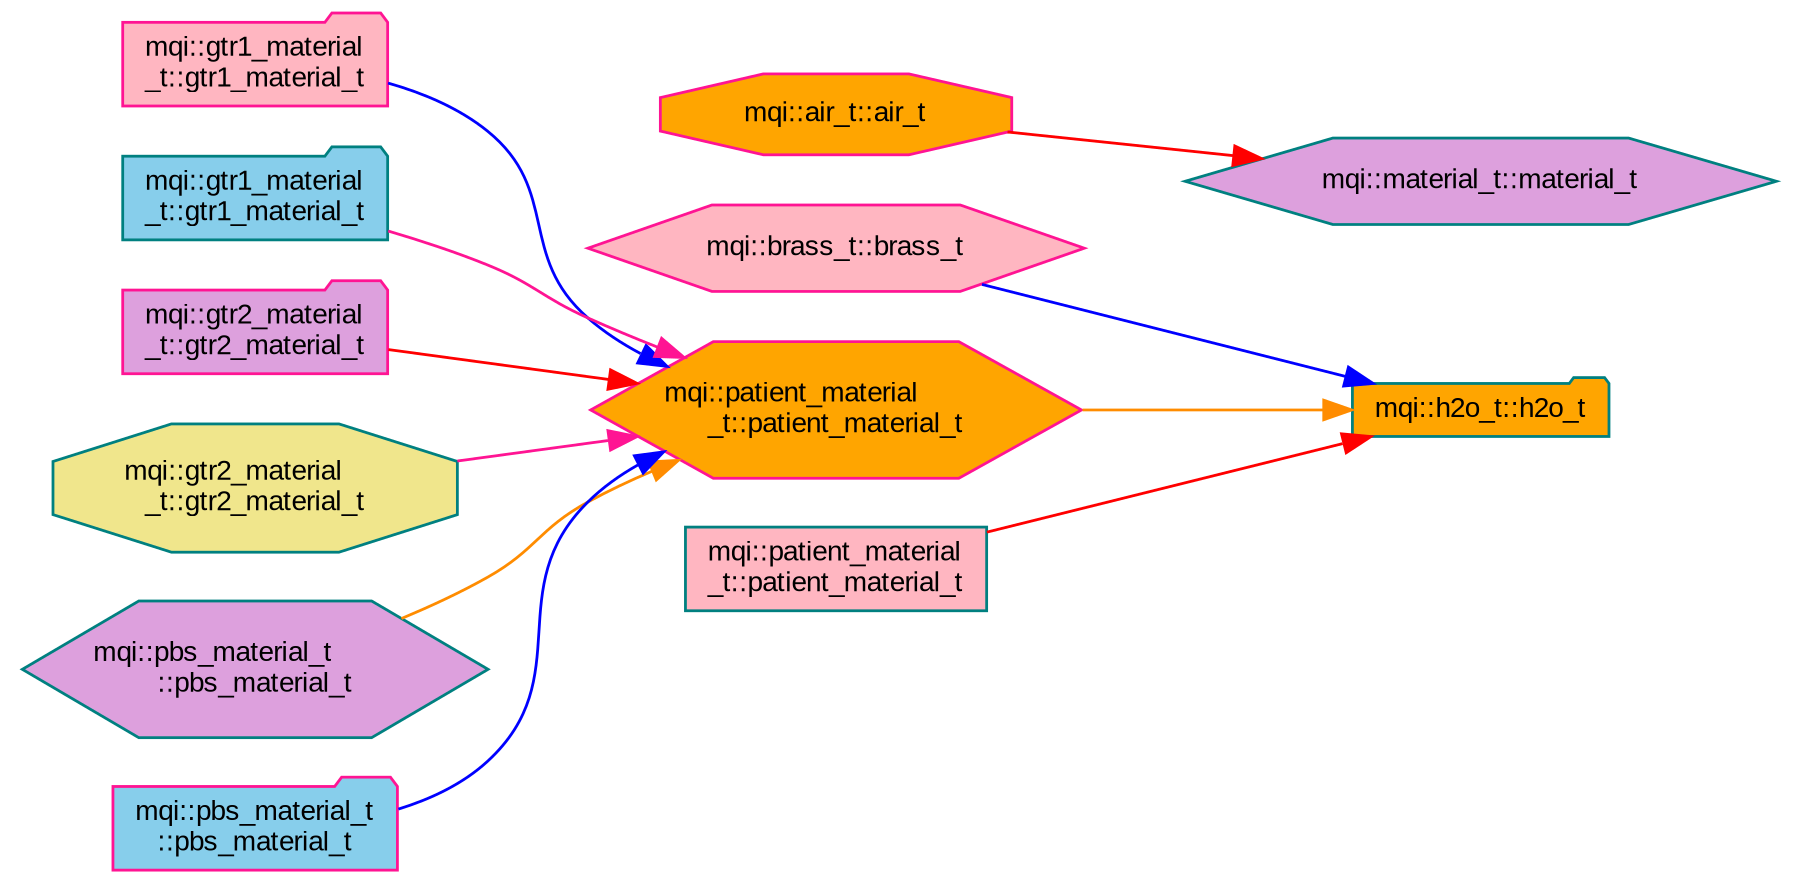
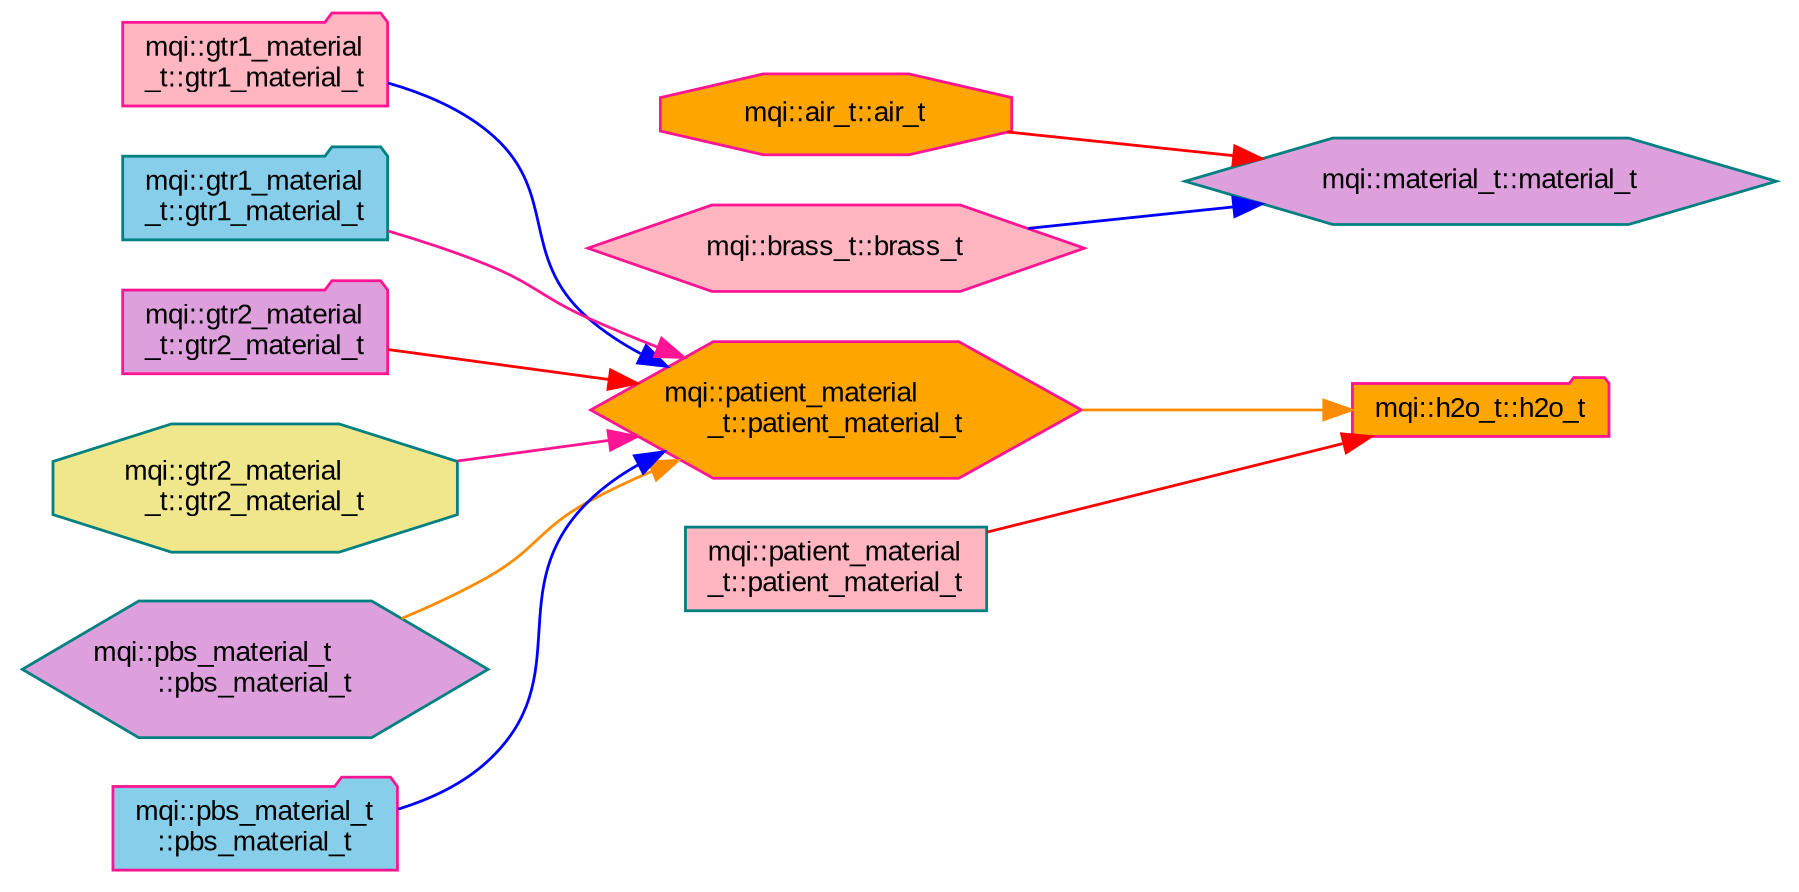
edge "mqi::brass_t::brass_t" -> "mqi::h2o_t::h2o_t": now "mqi::brass_t::brass_t" -> "mqi::material_t::material_t"
node "mqi::h2o_t::h2o_t": color teal -> deeppink
